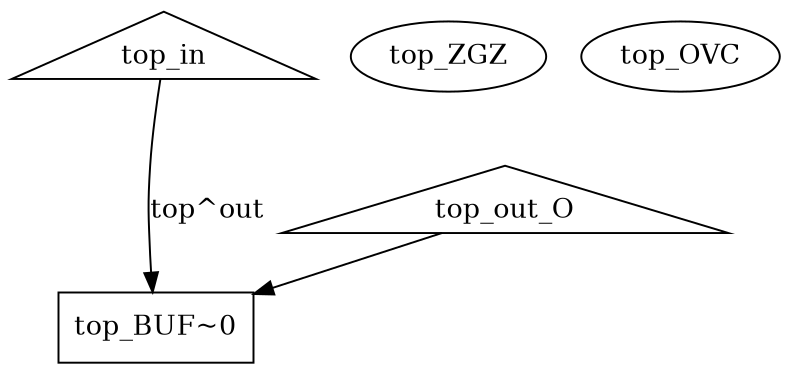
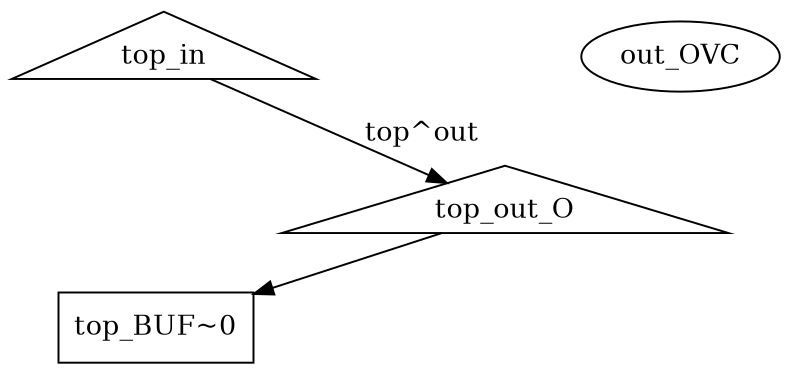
node "top_ZGZ": removed
node "top_OVC": label "top_OVC" -> "out_OVC"
edge "top_in" -> "top_BUF~0": now "top_in" -> "top_out_O"
